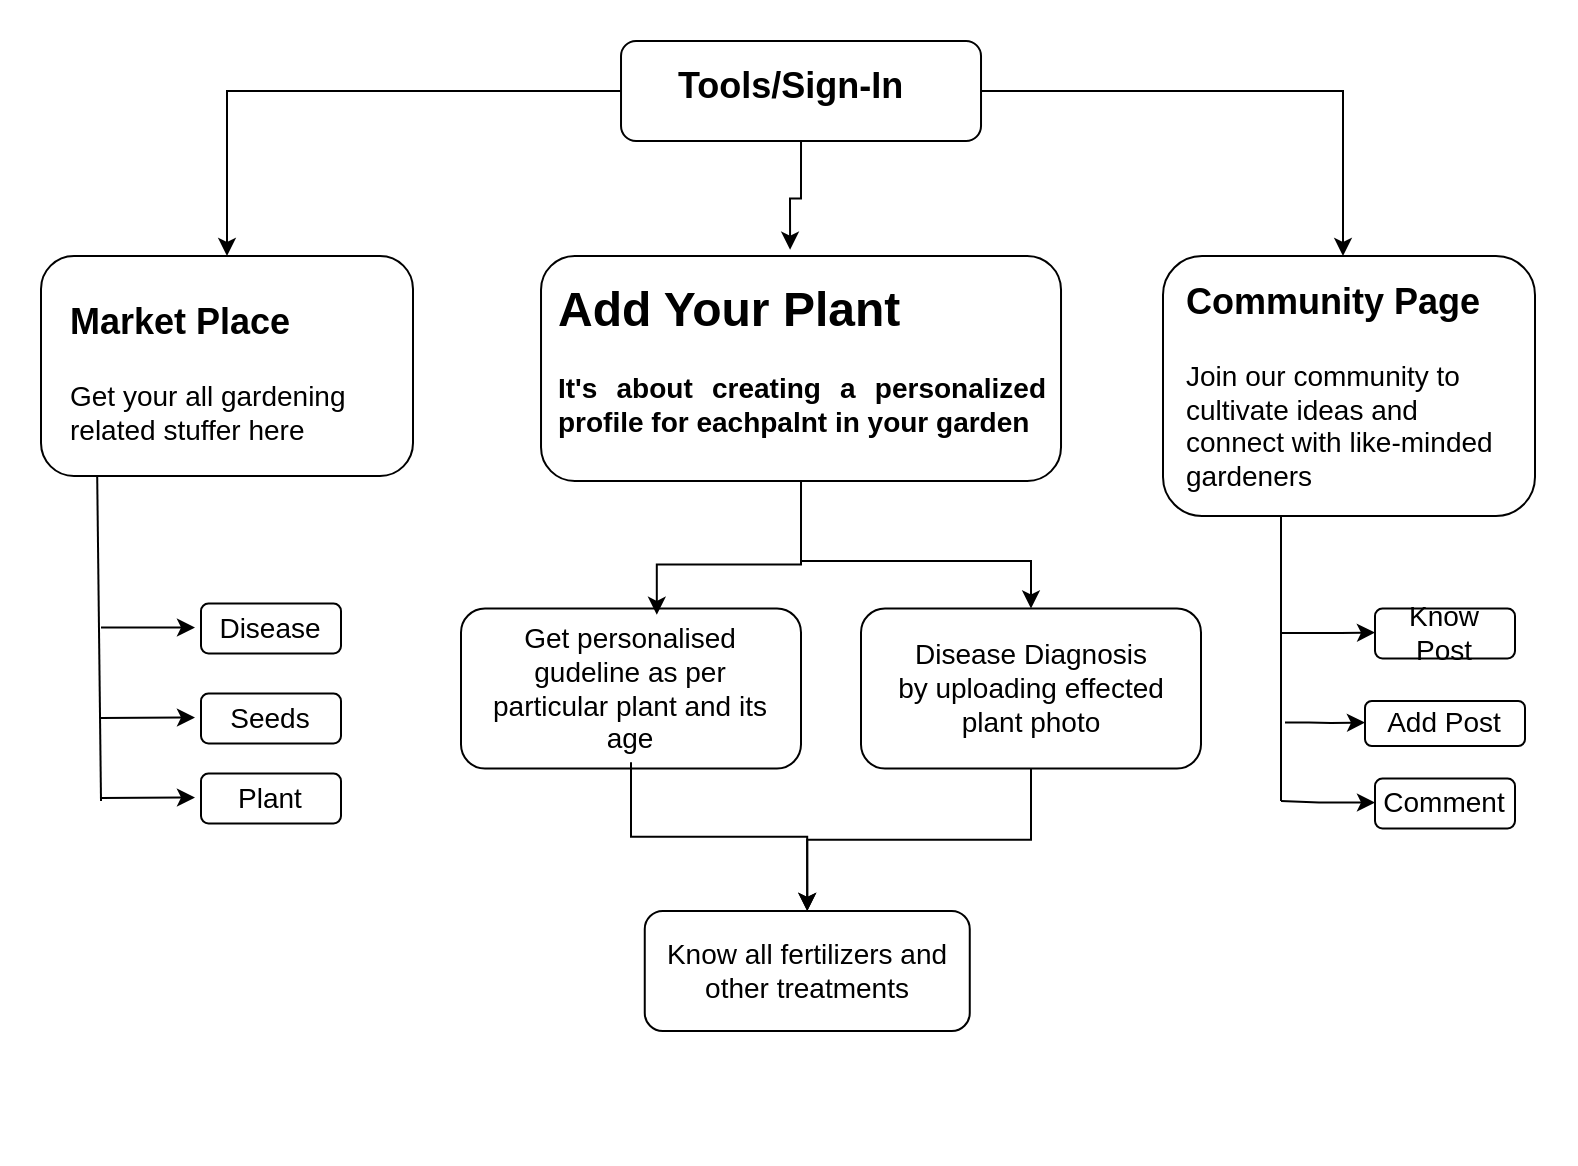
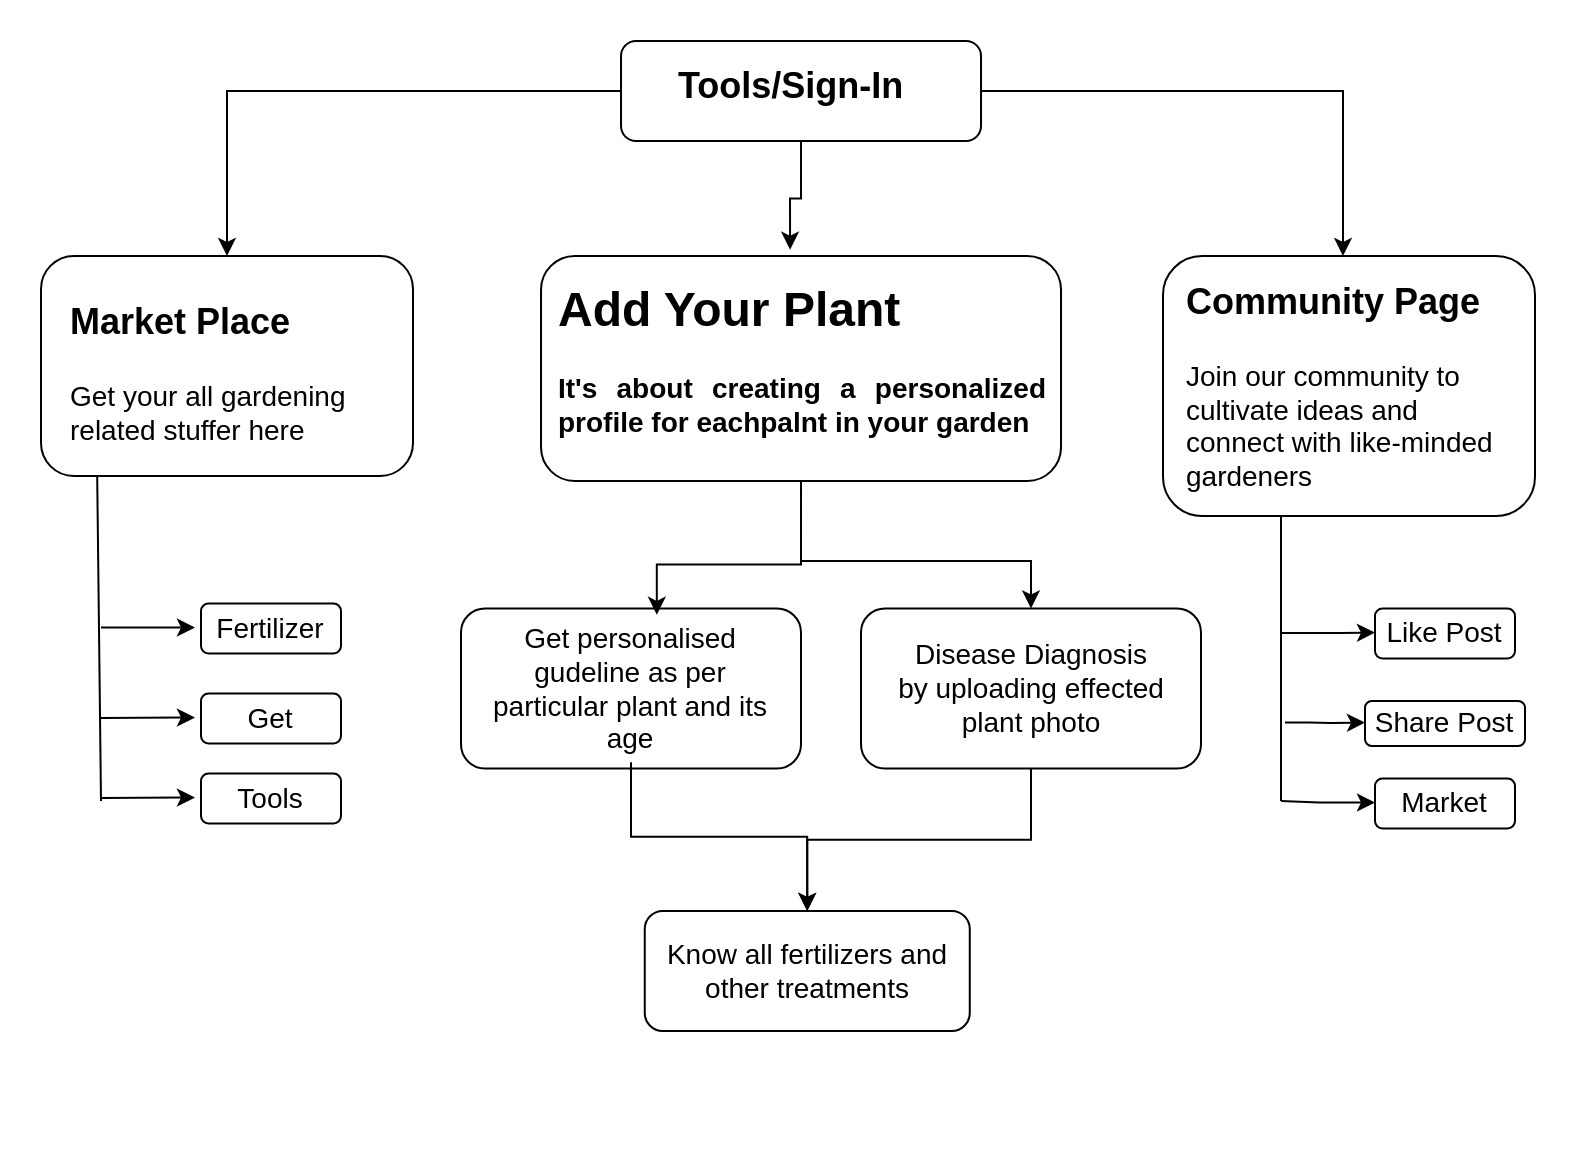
node "Disease": label "Disease" -> "Fertilizer"
node "Know Post": label "Know Post" -> "Like Post"
node "Seeds": label "Seeds" -> "Get"
node "Add Post": label "Add Post" -> "Share Post"
node "Plant": label "Plant" -> "Tools"
node "Comment": label "Comment" -> "Market"
